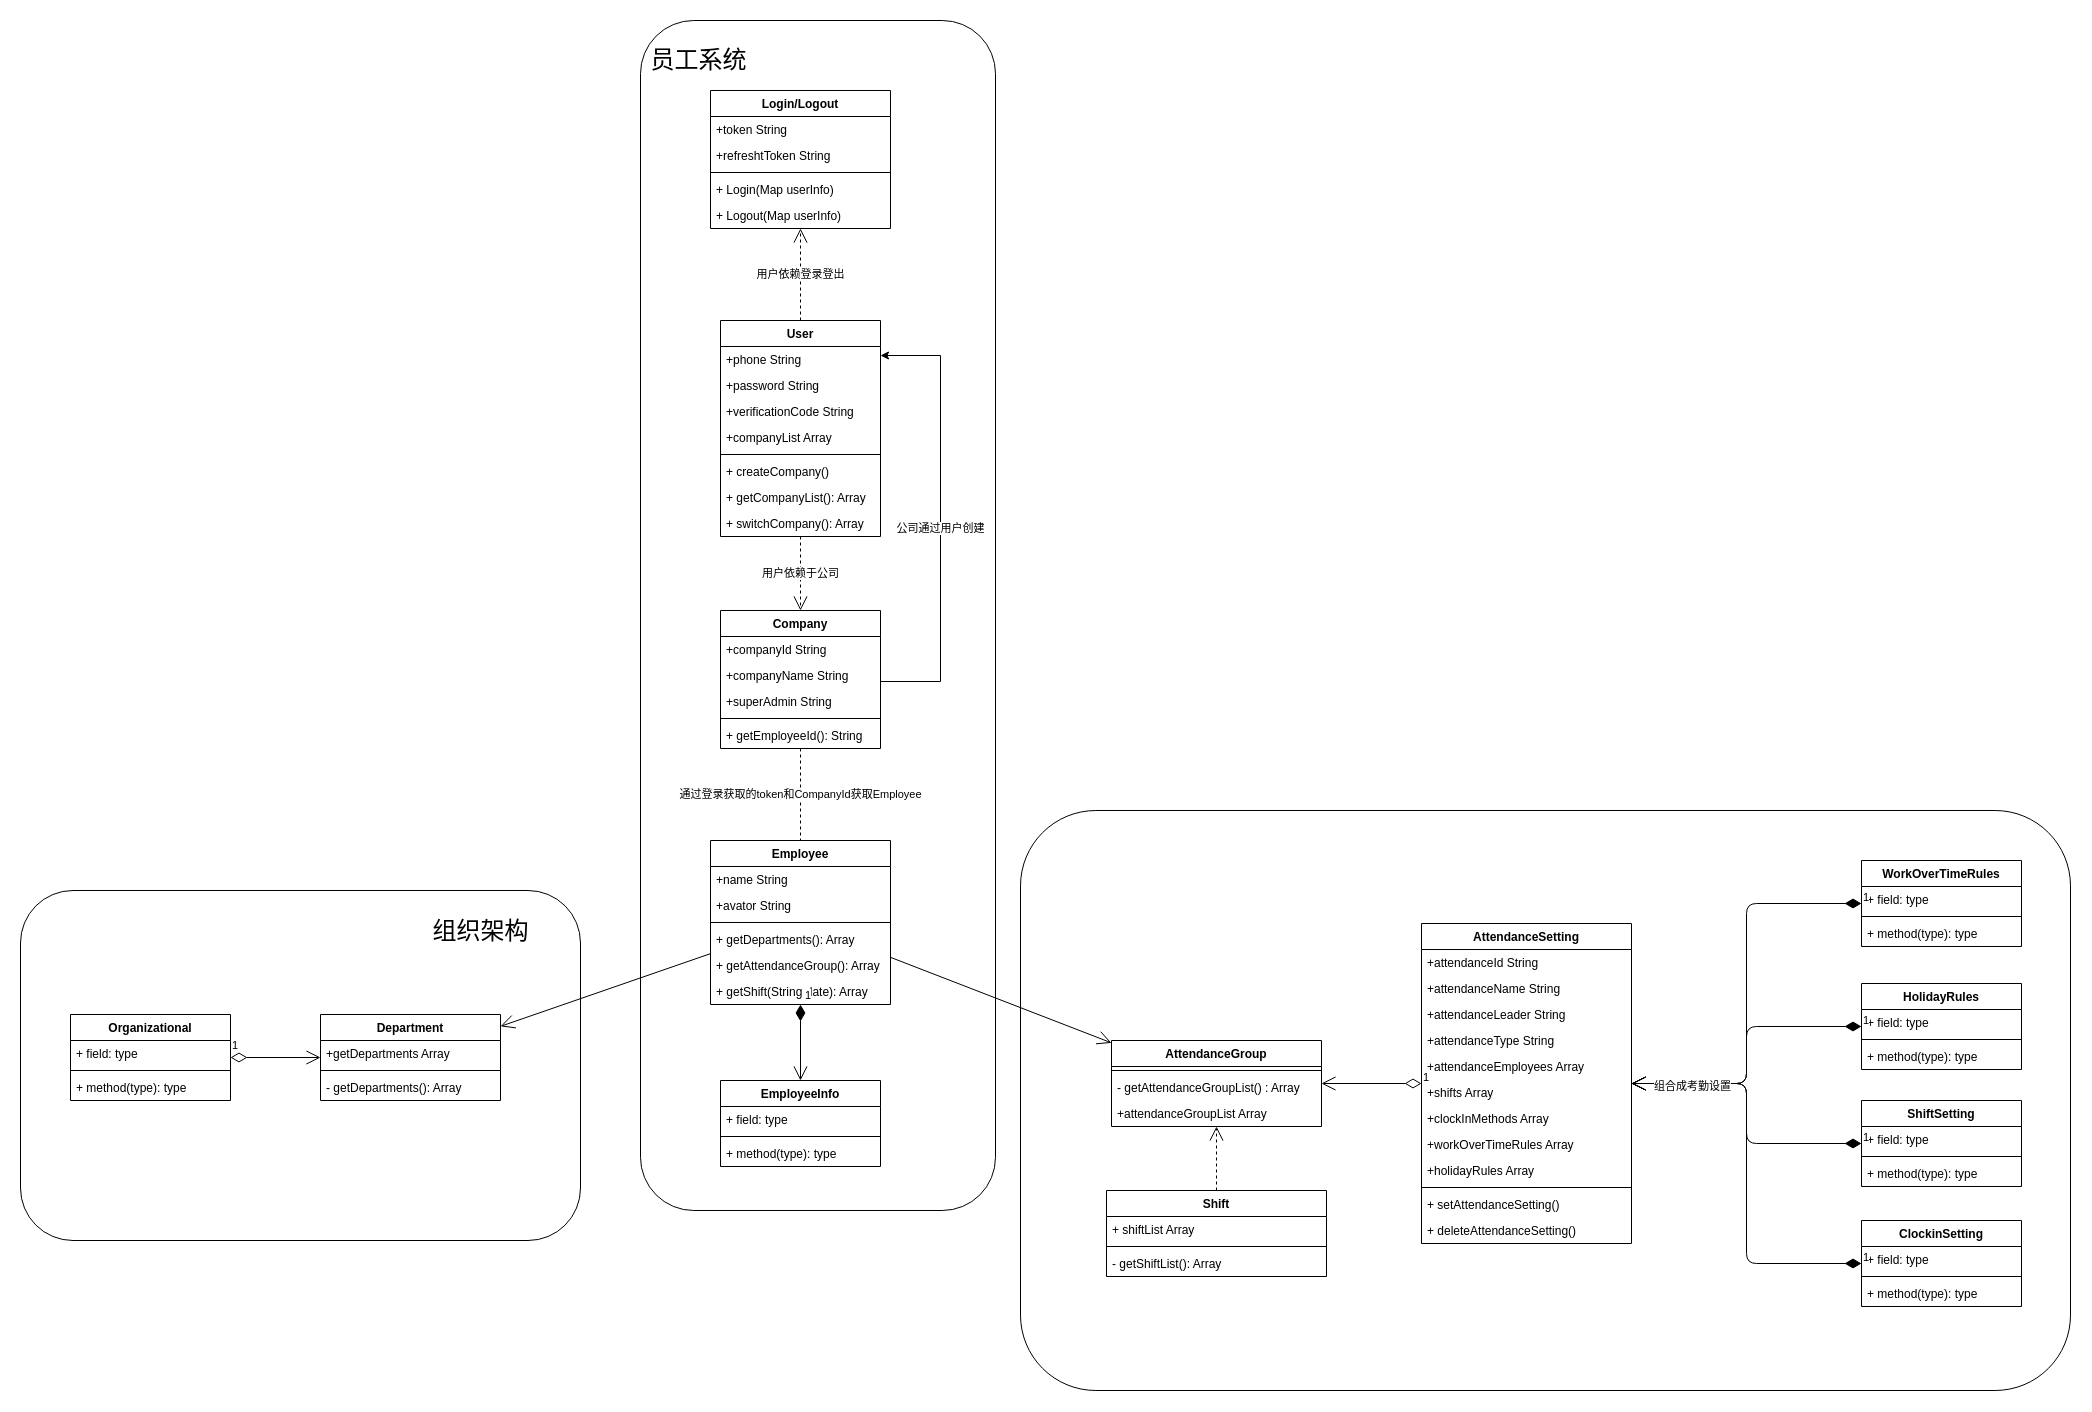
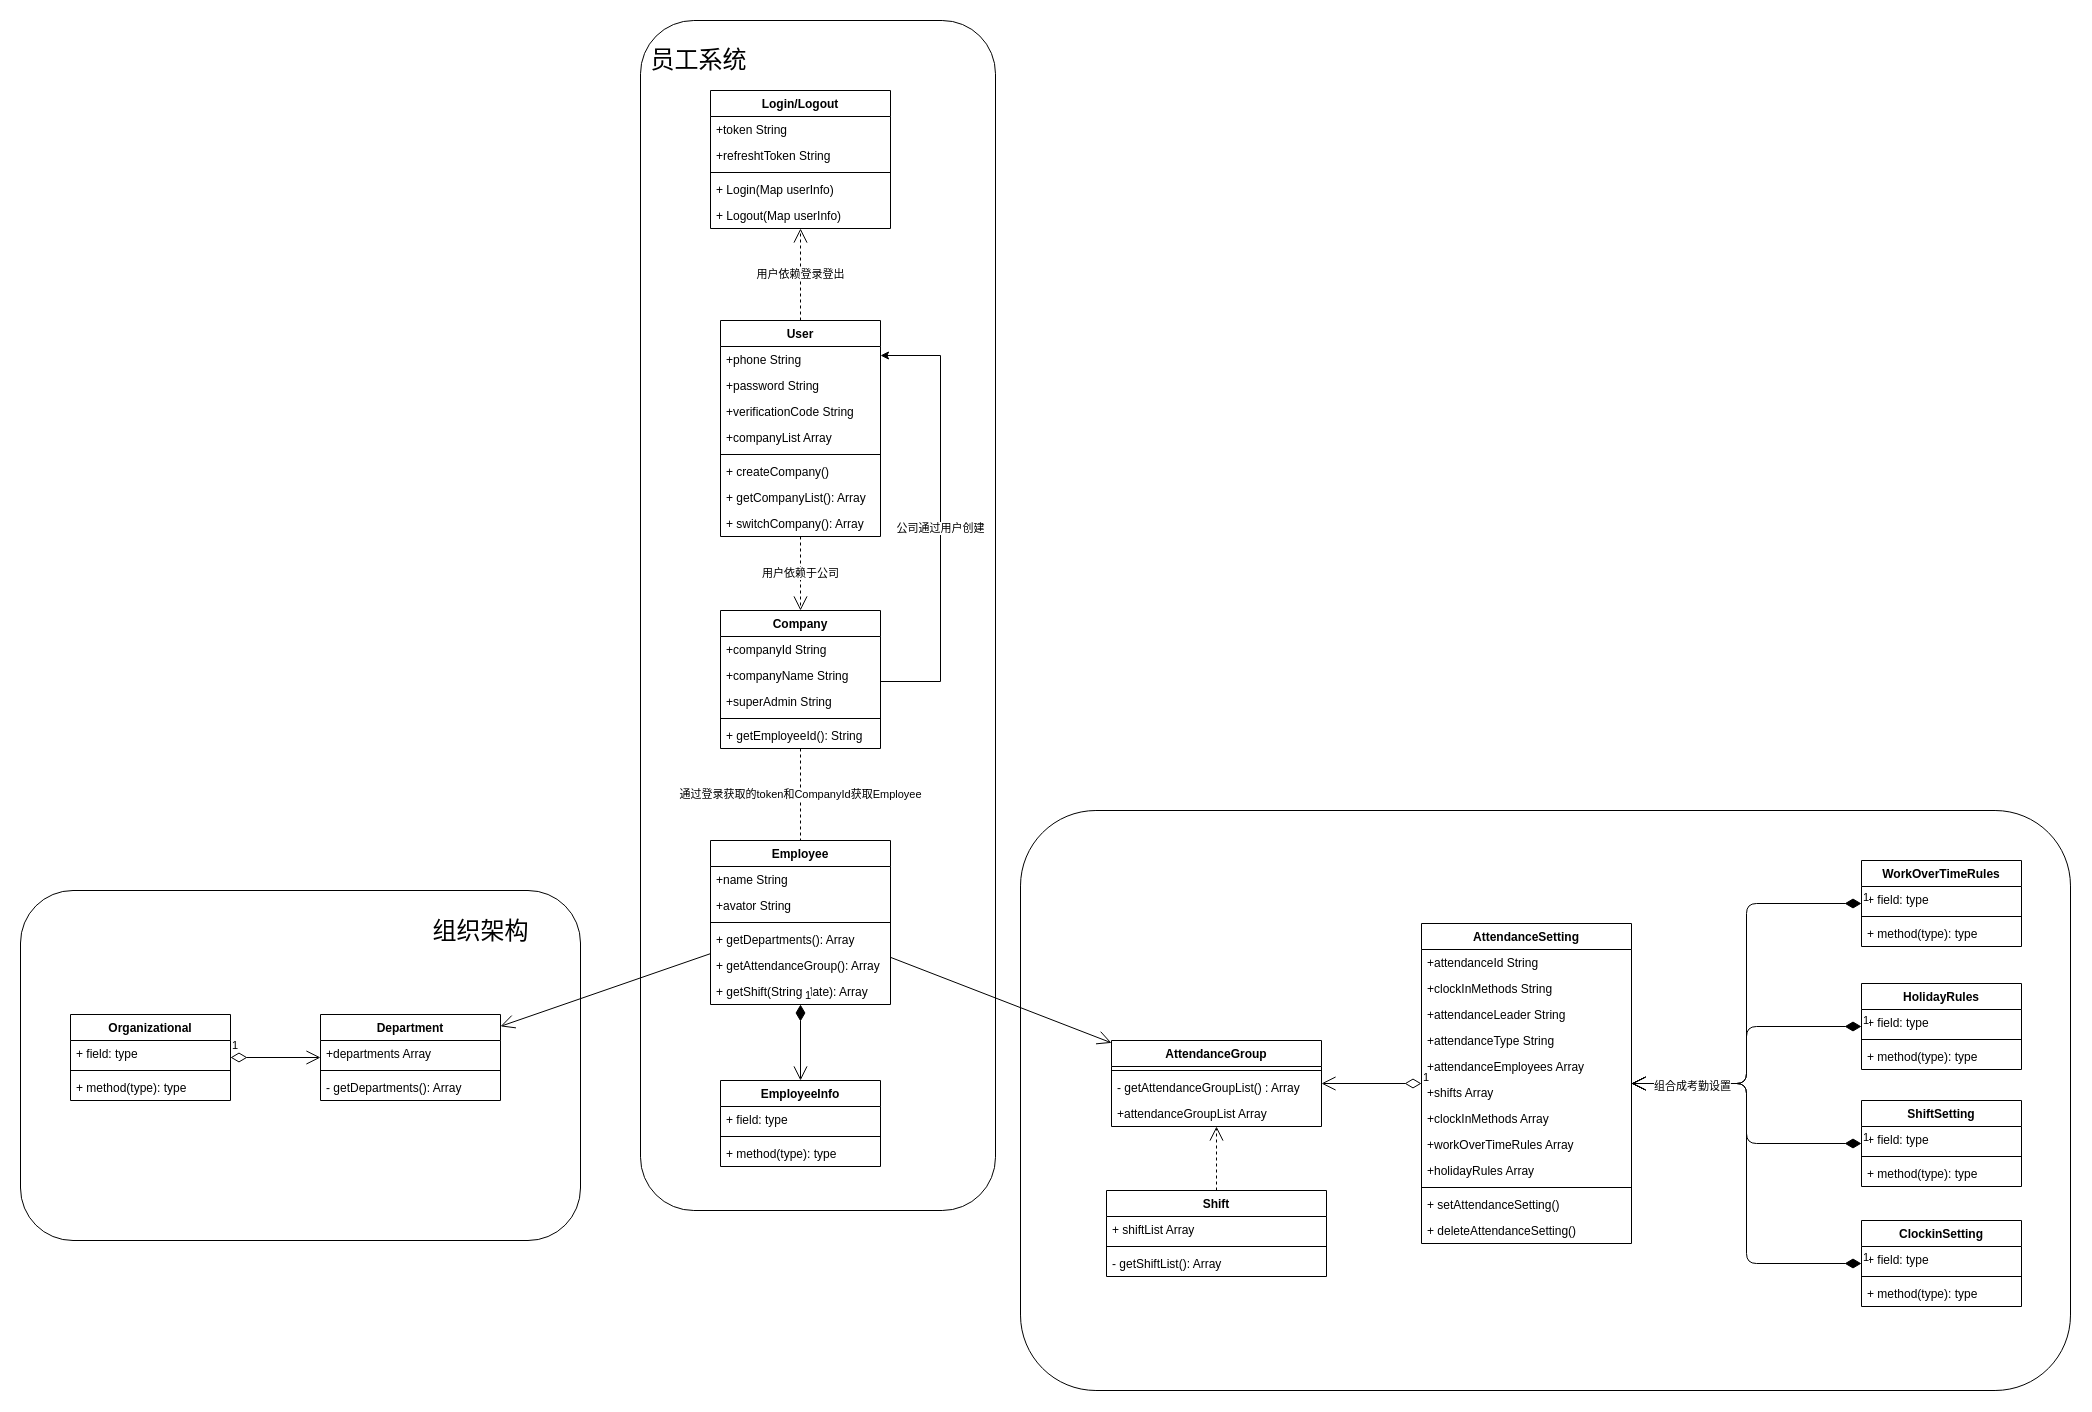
node "+attendanceName String": label "+attendanceName String" -> "+clockInMethods String"
node "+getDepartments Array": label "+getDepartments Array" -> "+departments Array"
